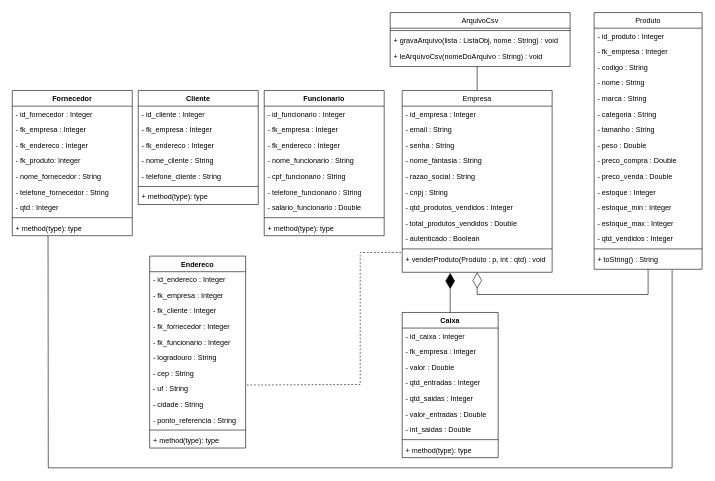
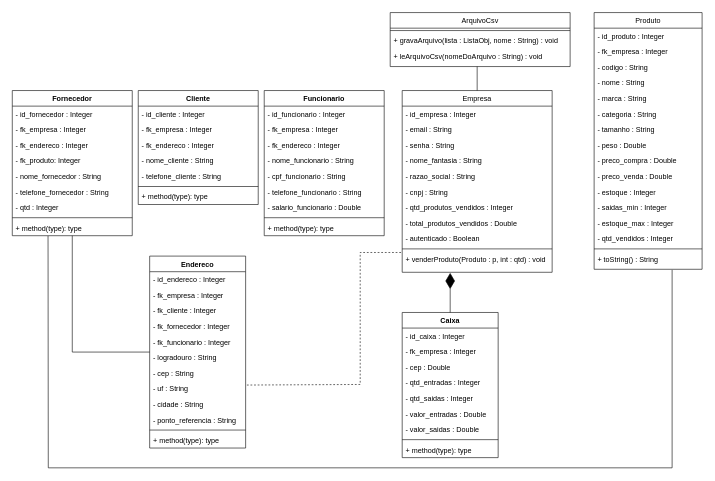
node "- estoque_min : Integer": label "- estoque_min : Integer" -> "- saidas_min : Integer"
edge "Produto" -> "Empresa": removed
edge "Fornecedor" -- "Endereco": added
node "- valor : Double": label "- valor : Double" -> "- cep : Double"
node "- int_saidas : Double": label "- int_saidas : Double" -> "- valor_saidas : Double"
